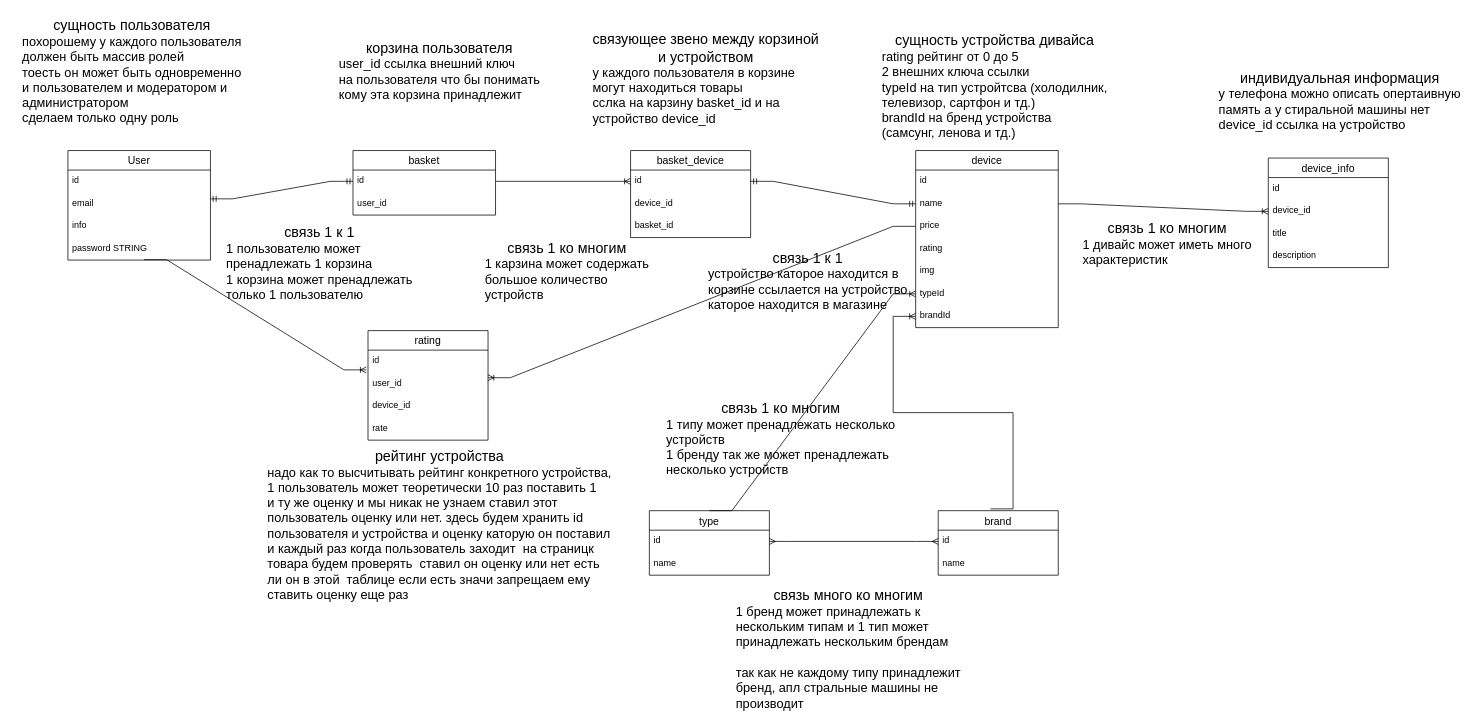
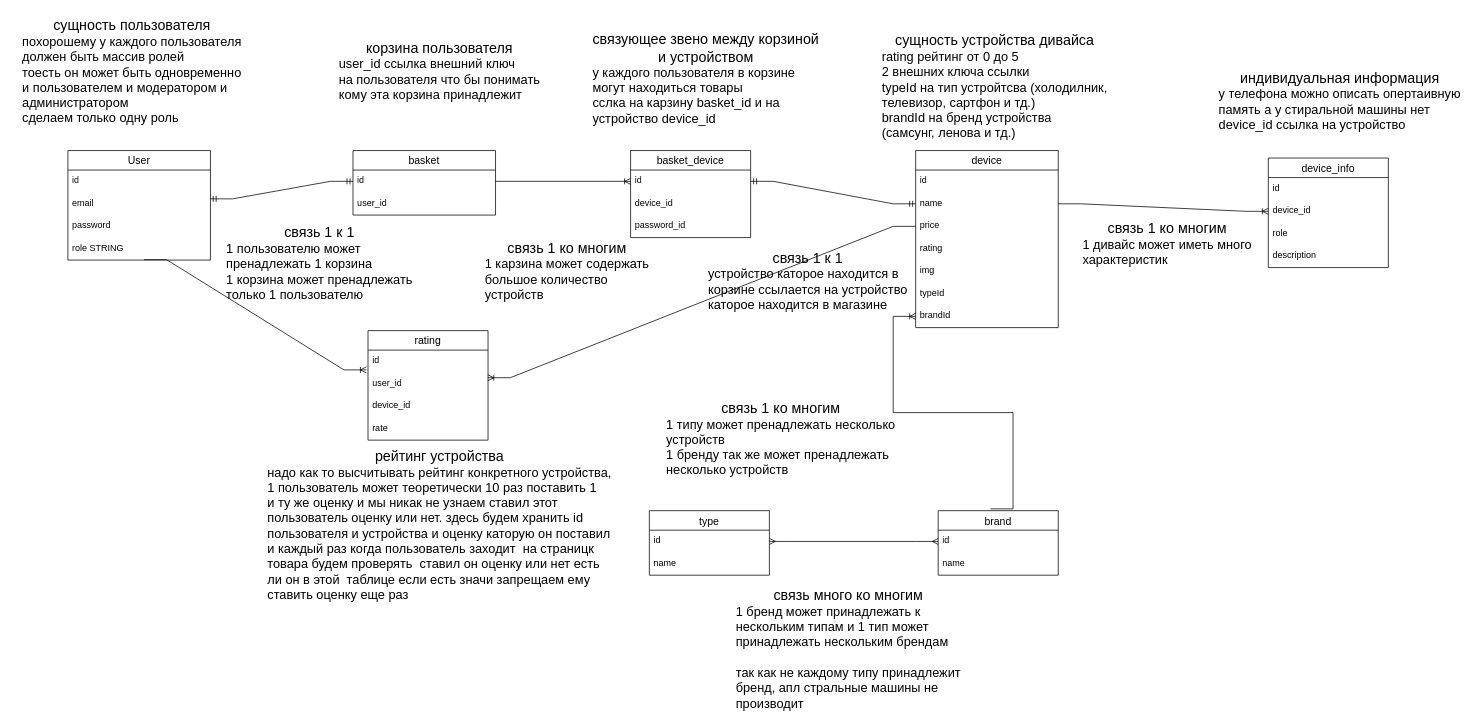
node "info": label "info" -> "password"
node "basket_id": label "basket_id" -> "password_id"
node "title": label "title" -> "role"
node "password STRING": label "password STRING" -> "role STRING"
edge "type" -> "typeId": removed
